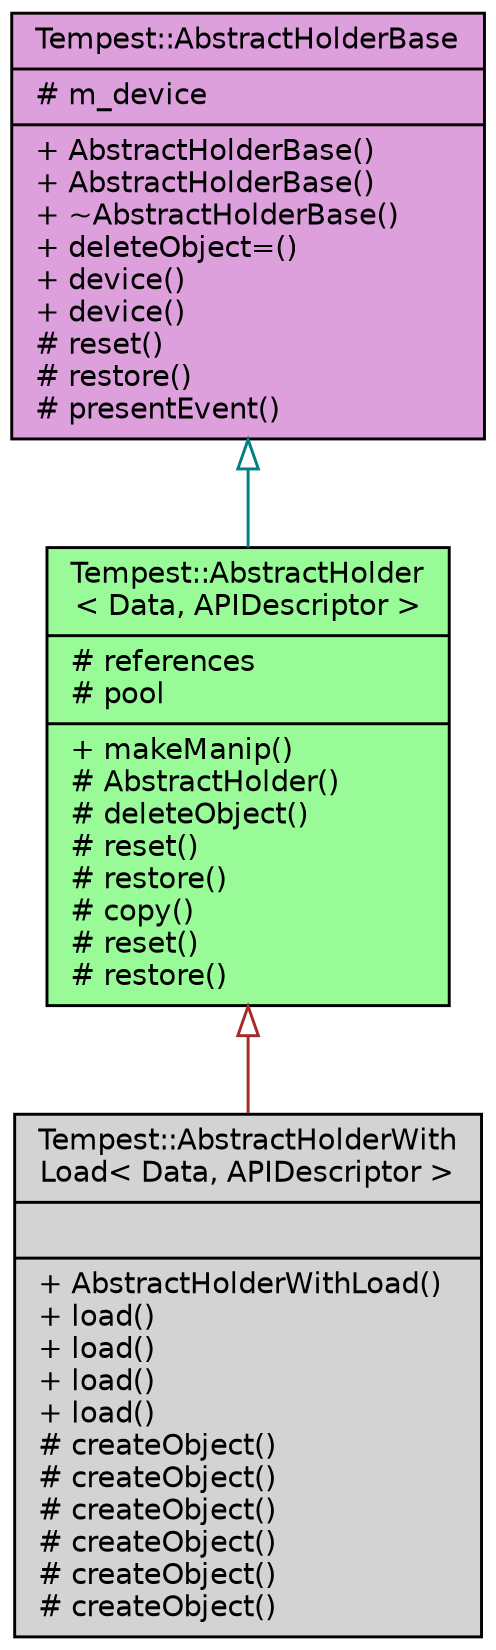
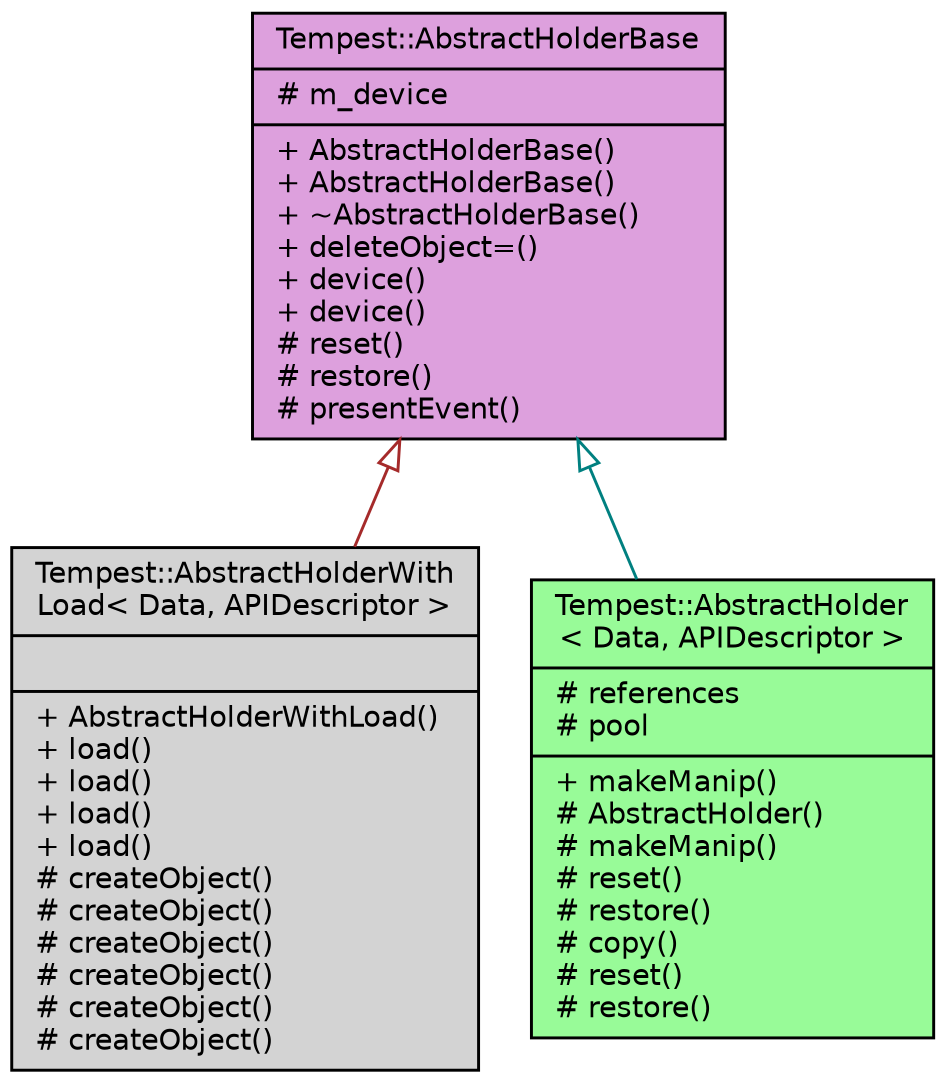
node "Tempest::AbstractHolder": text "# deleteObject()" -> "# makeManip()"
edge "Tempest::AbstractHolderWith" -> "Tempest::AbstractHolder": now "Tempest::AbstractHolderWith" -> "Tempest::AbstractHolderBase"
